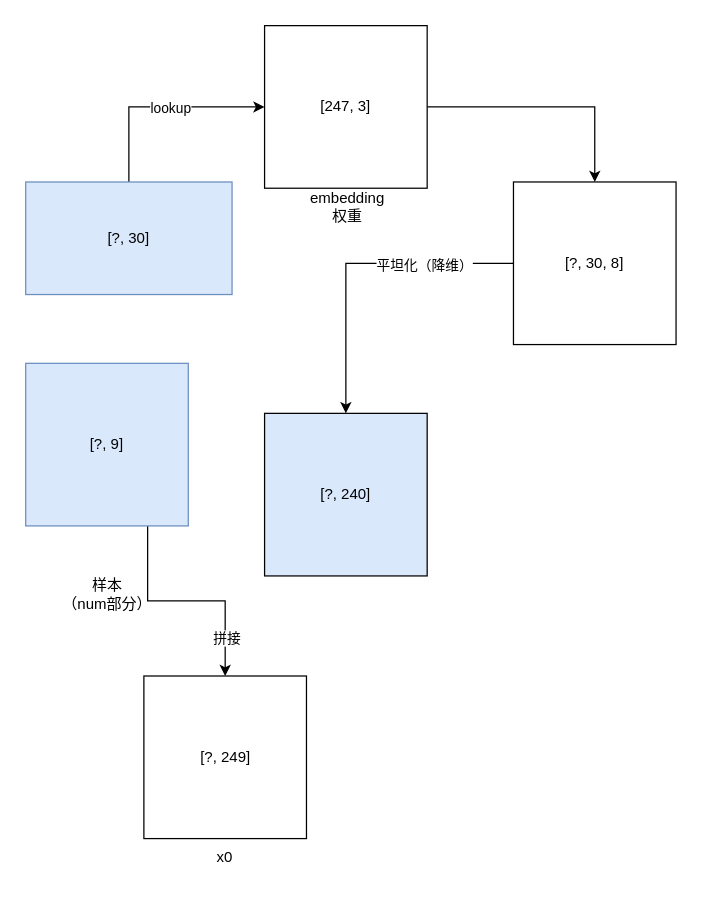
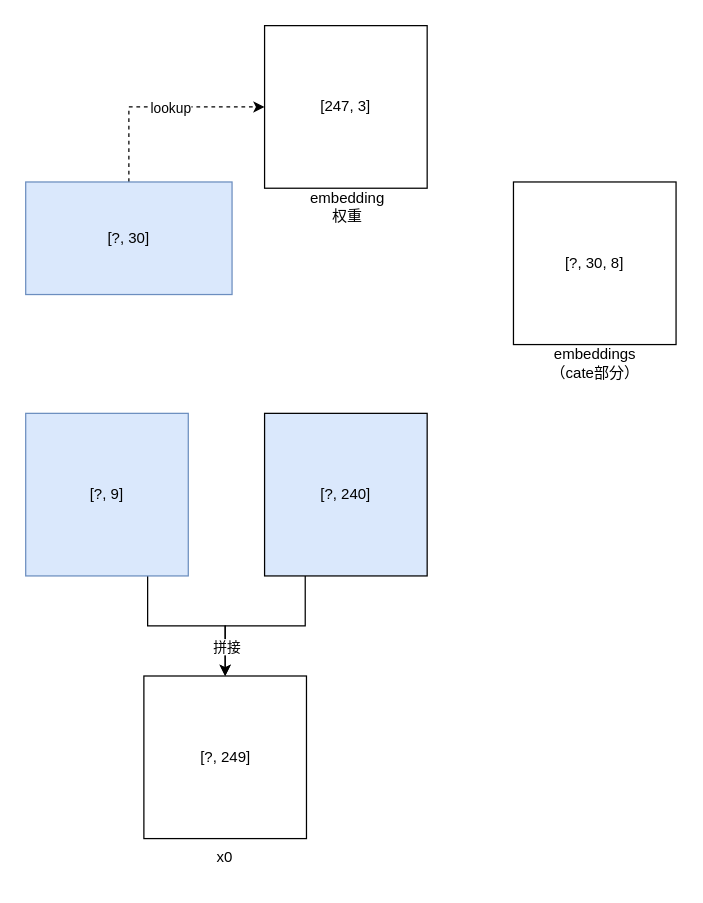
edge "[247, 3]" -> "[?, 30, 8]": removed
edge "[?, 30]" -> "[247, 3]": style solid -> dashed
edge "[?, 30, 8]" -> "[?, 240]": removed, label "平坦化（降维）"
node "embeddings （cate部分）": added
node "[?, 9]": moved (107, 444) -> (107, 494)
node "样本 （num部分）": removed
edge "[?, 240]" -> "[?, 249]": added
